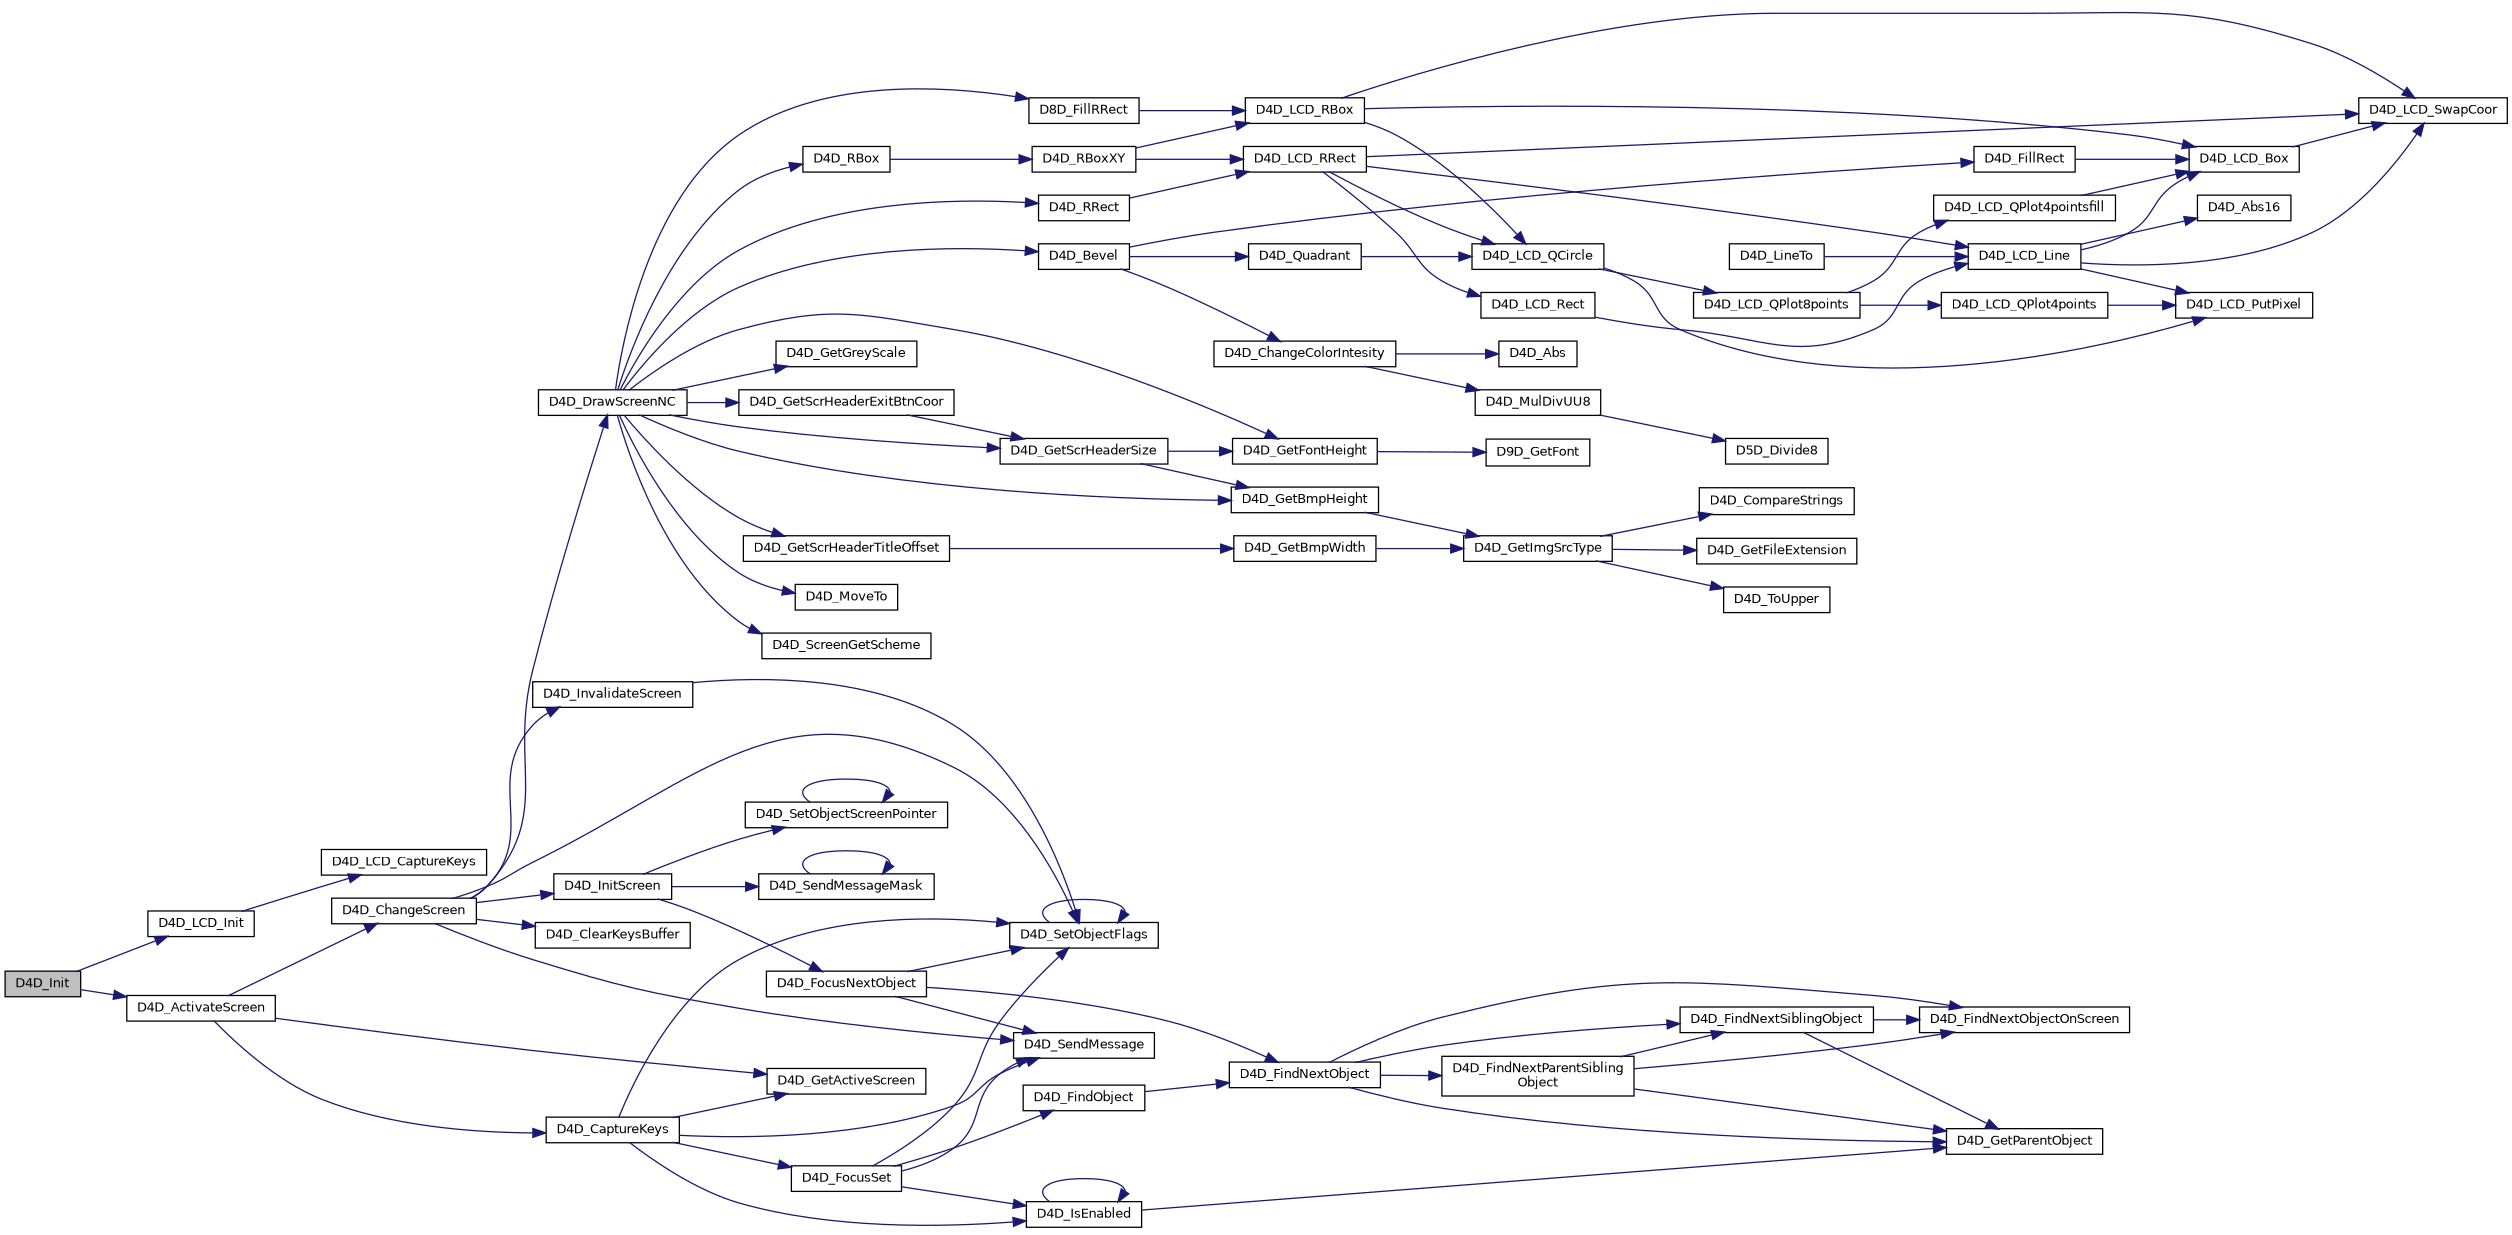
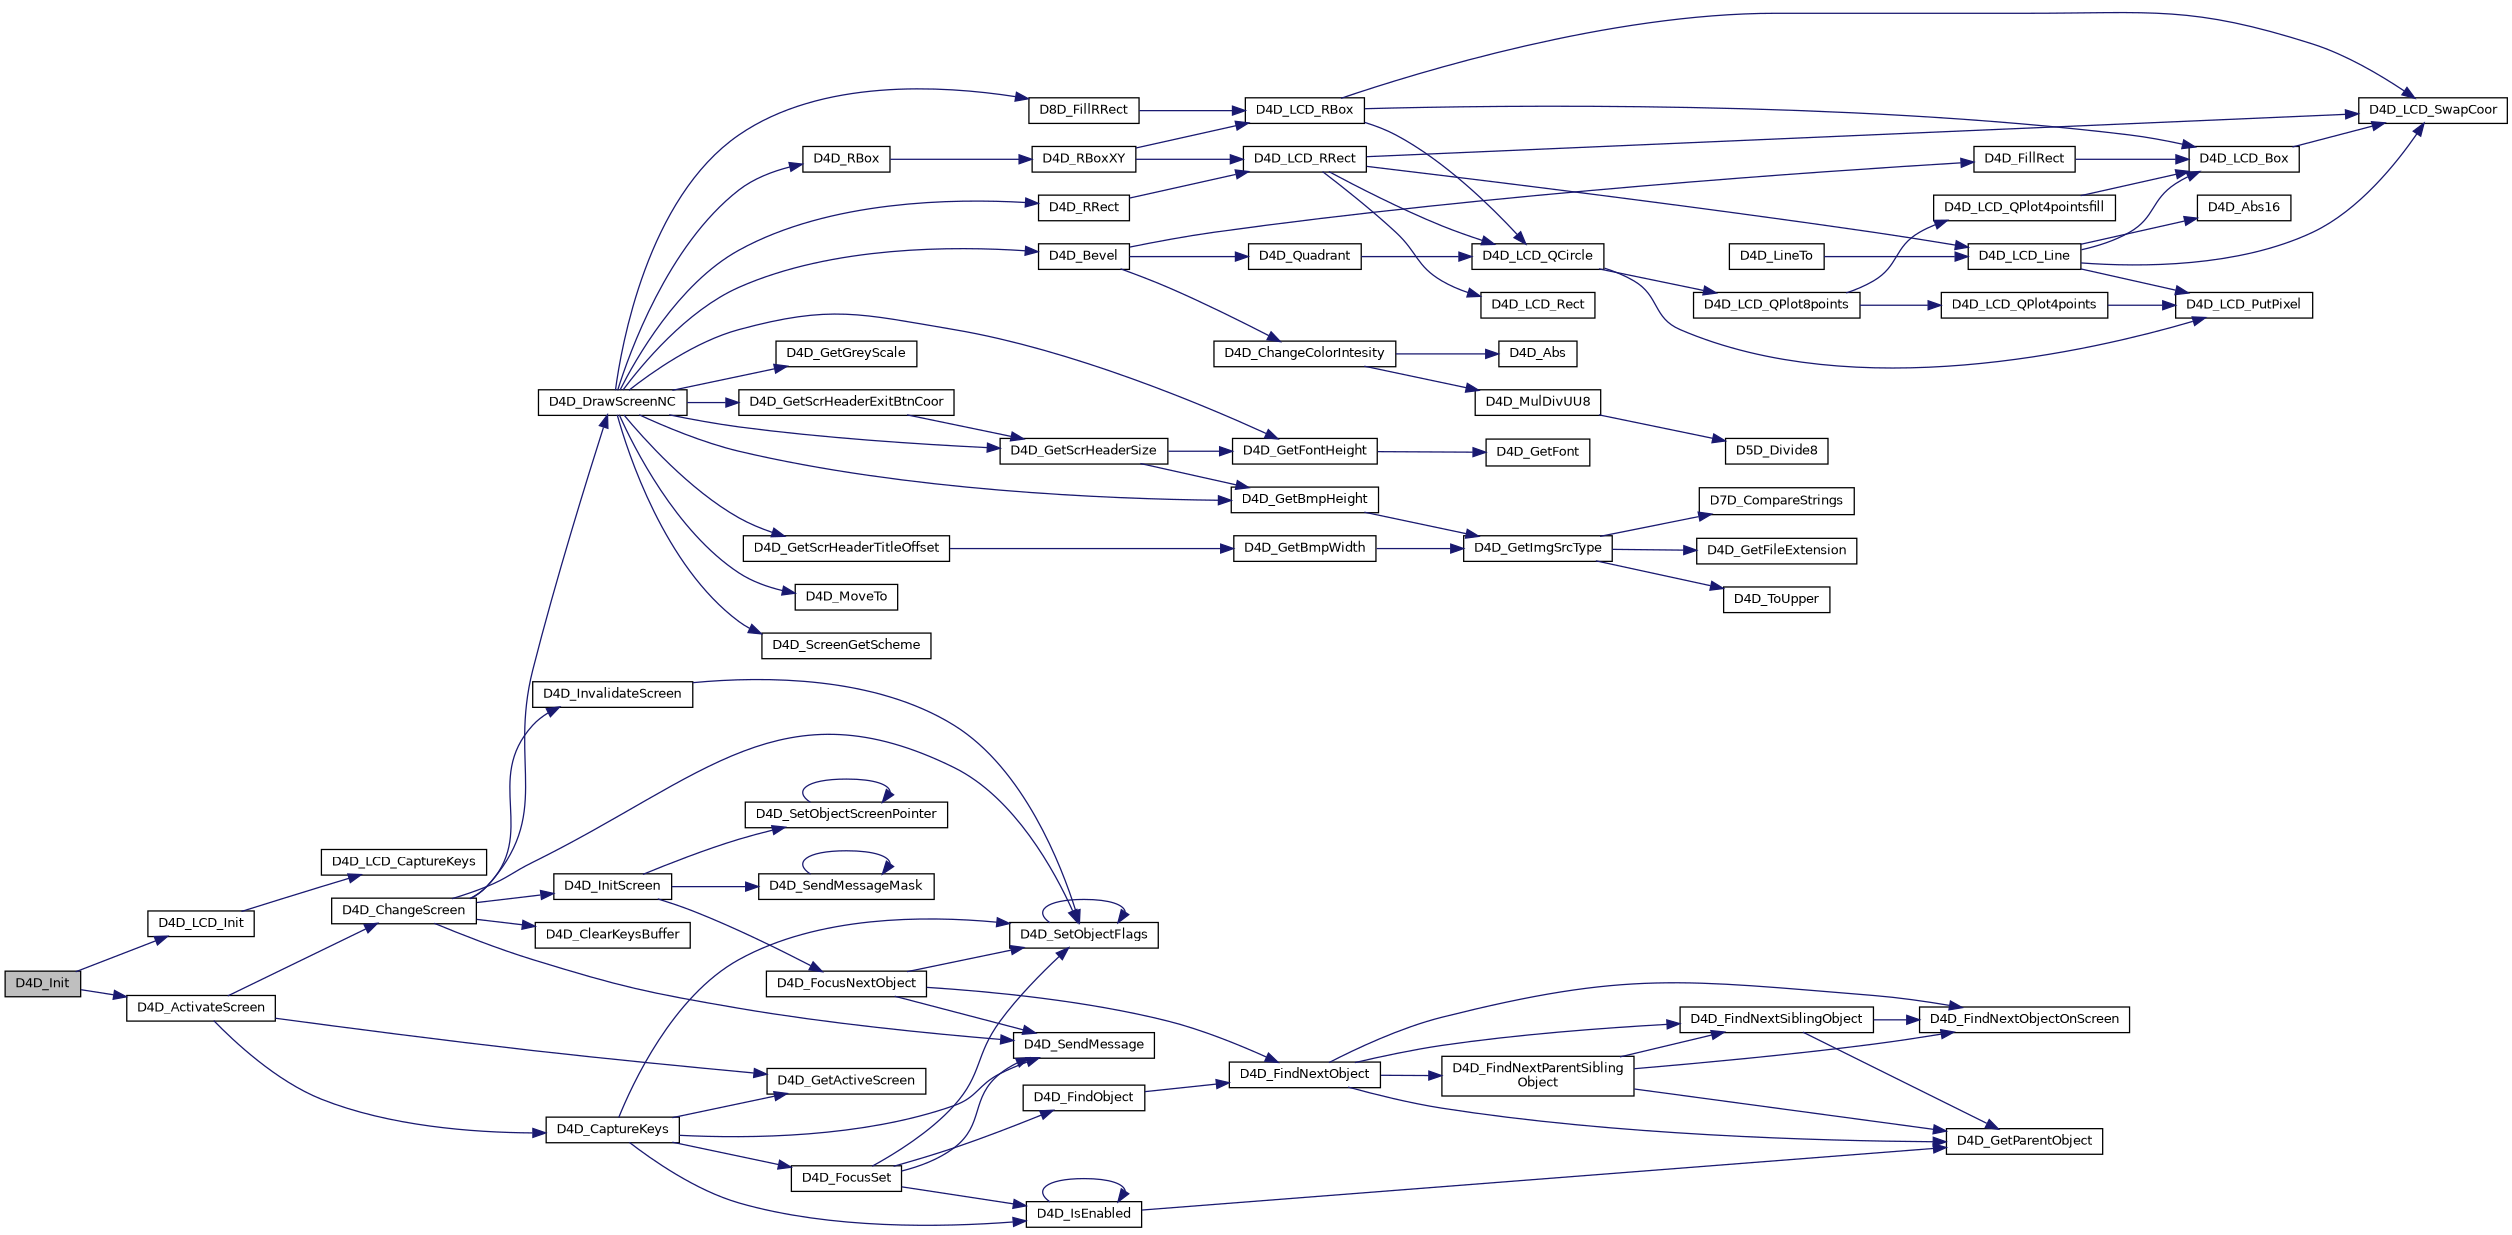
edge "D4D_LCD_Rect" -> "D4D_LCD_Line": removed
node "D9D_GetFont": label "D9D_GetFont" -> "D4D_GetFont"
node "D4D_CompareStrings": label "D4D_CompareStrings" -> "D7D_CompareStrings"
